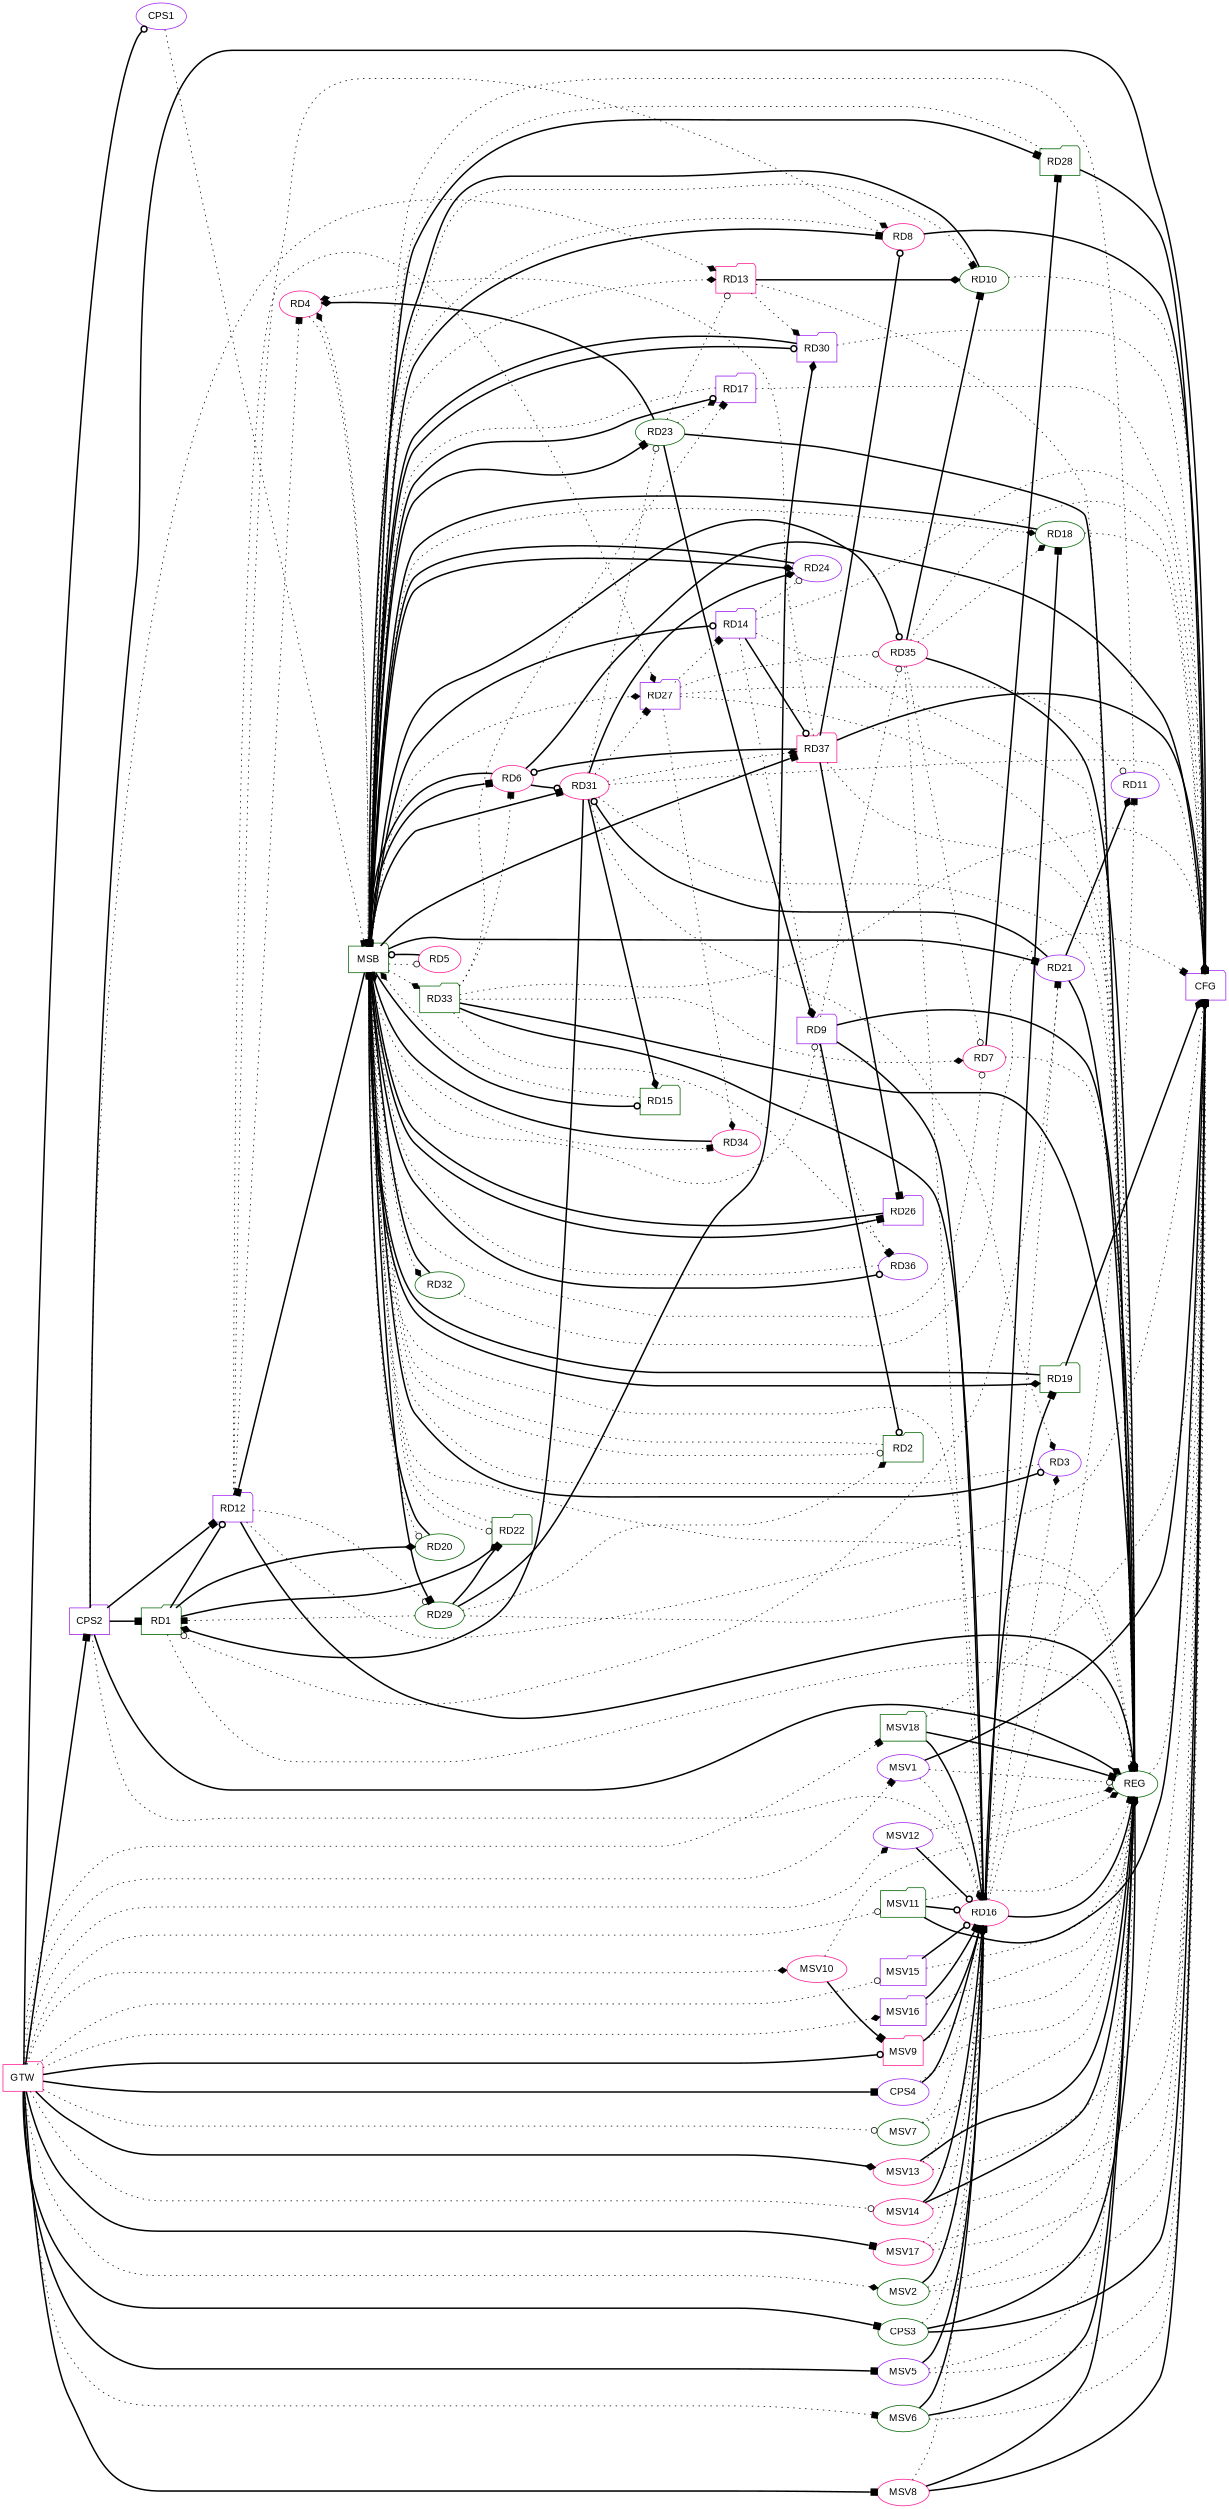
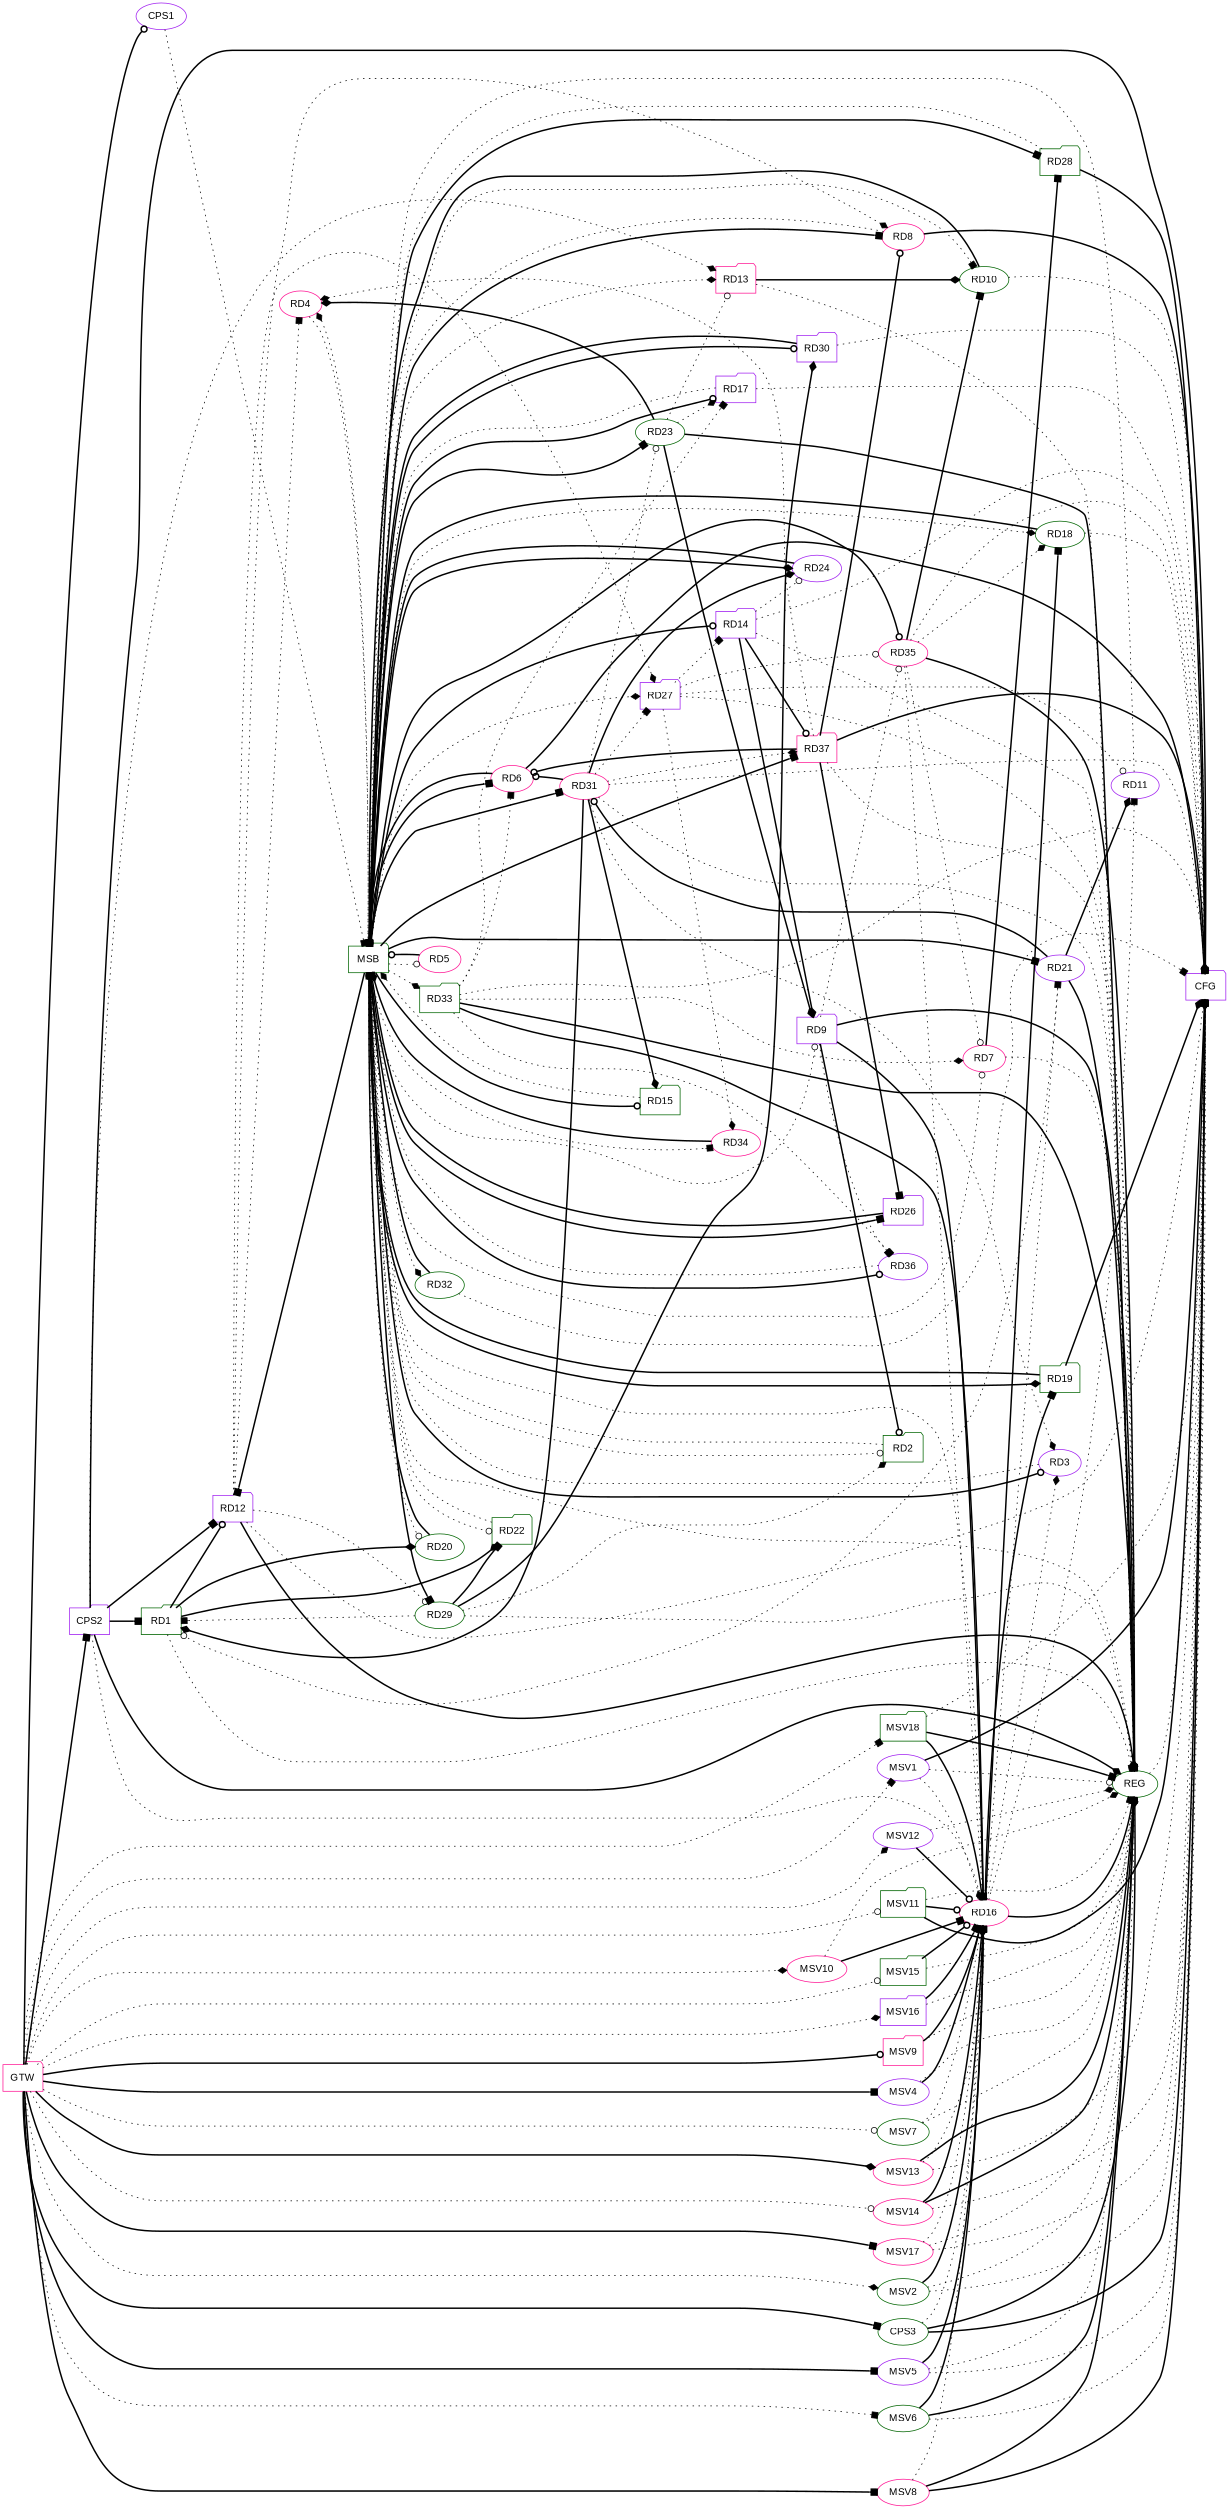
edge "RD13" -> "RD30": removed
edge "RD6" -> "RD31": reversed
edge "RD14" -> "RD9": style dotted -> bold
node "MSV15": color purple -> darkgreen
edge "MSV10" -> "MSV9": now "MSV10" -> "RD16"
node "CPS4": label "CPS4" -> "MSV4"
